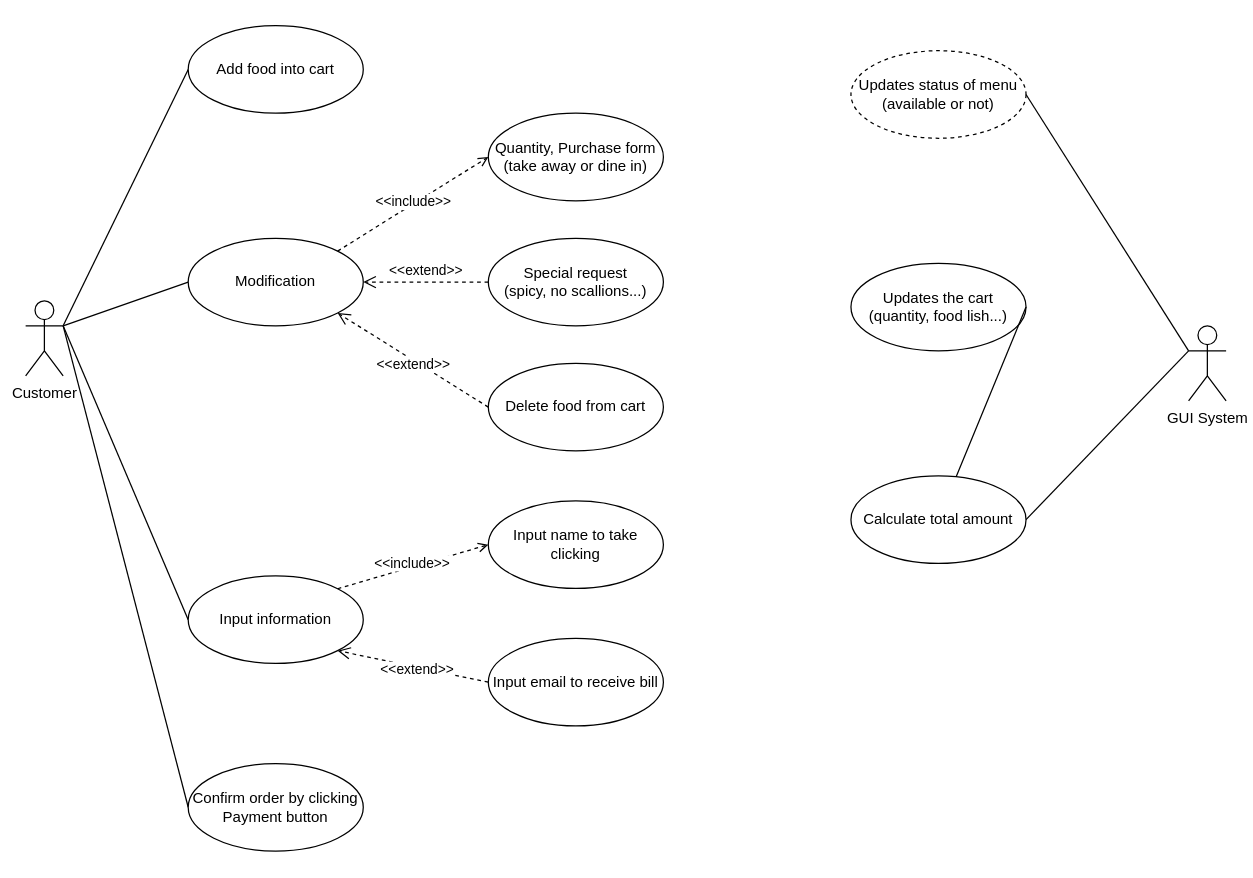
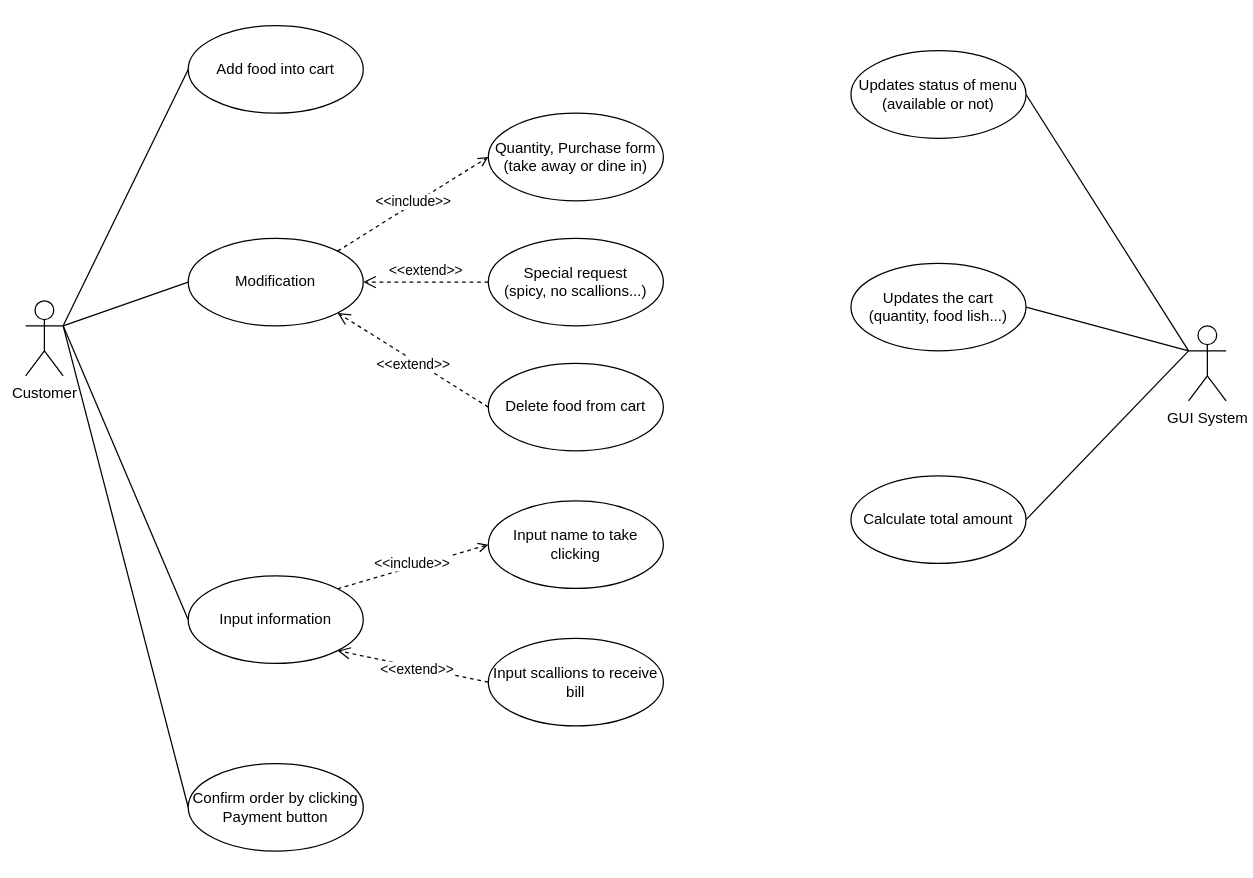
node "Updates status of menu (available or not)": style dashed -> solid
edge "Updates the cart (quantity, food lish...)" -- "Calculate total amount": now "Updates the cart (quantity, food lish...)" -- "GUI System"
node "Input email to receive bill": label "Input email to receive bill" -> "Input scallions to receive bill"
